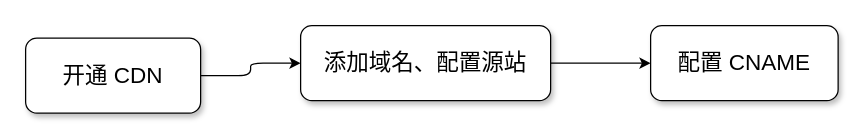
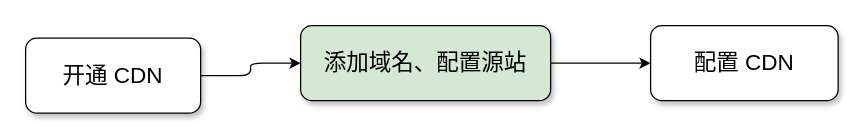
node "添加域名、配置源站": fillcolor #ffffff -> #d5e8d4
node "配置 CNAME": label "配置 CNAME" -> "配置 CDN"
